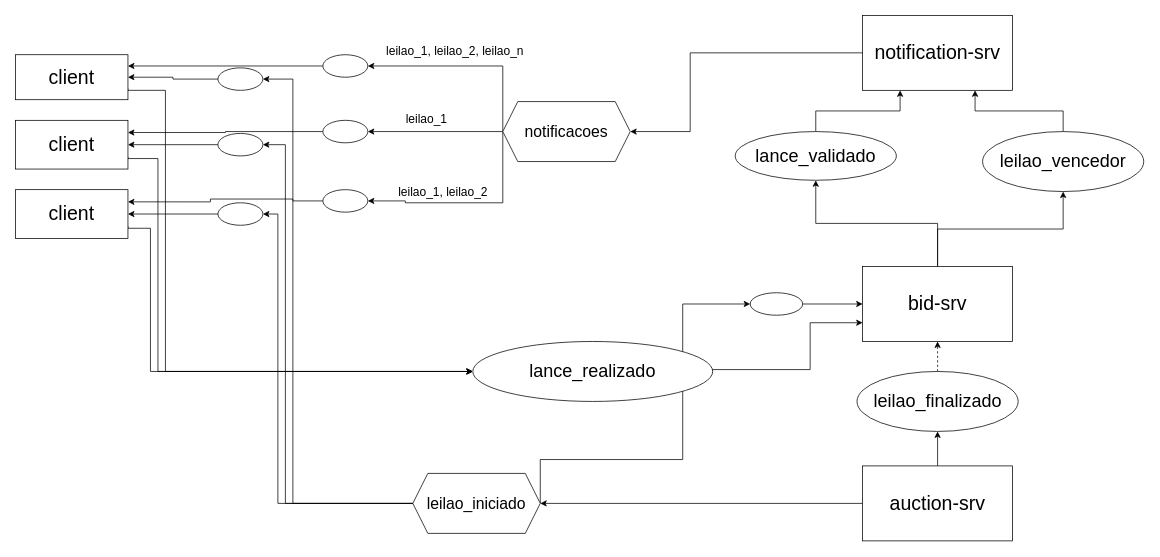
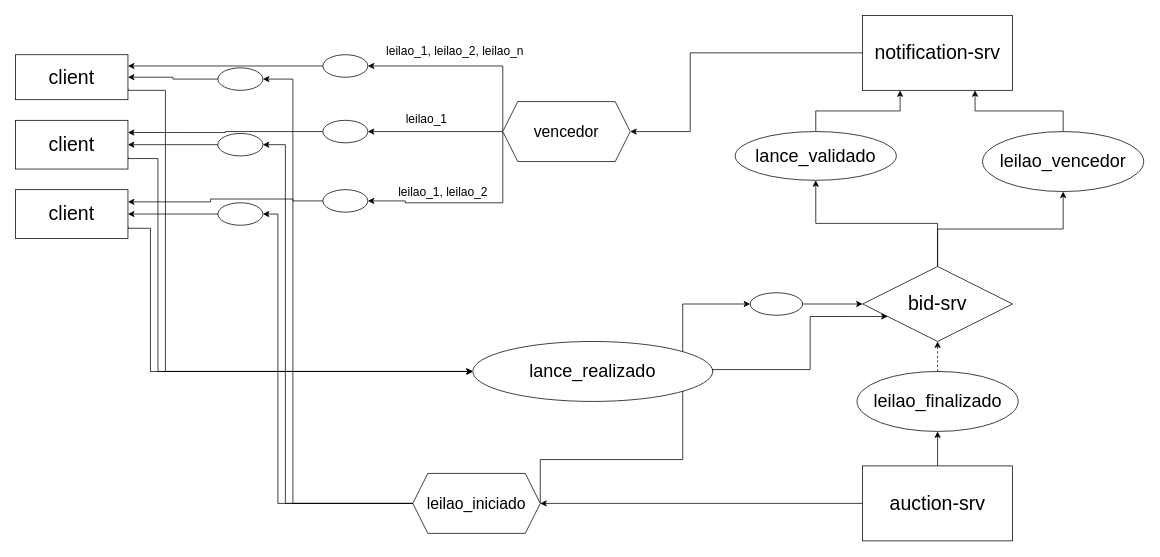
node "notificacoes": label "notificacoes" -> "vencedor"
node "bid-srv": shape rectangle -> diamond
